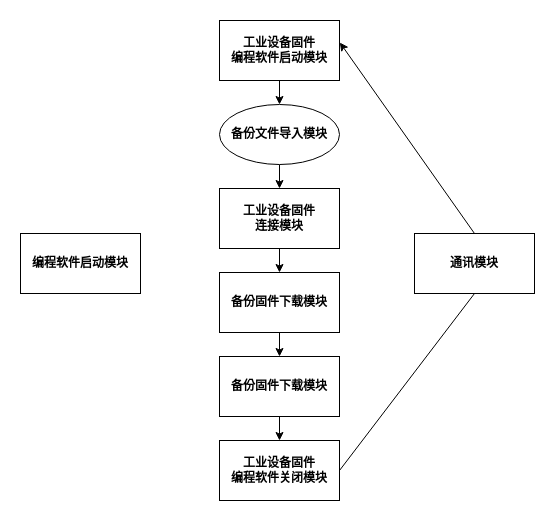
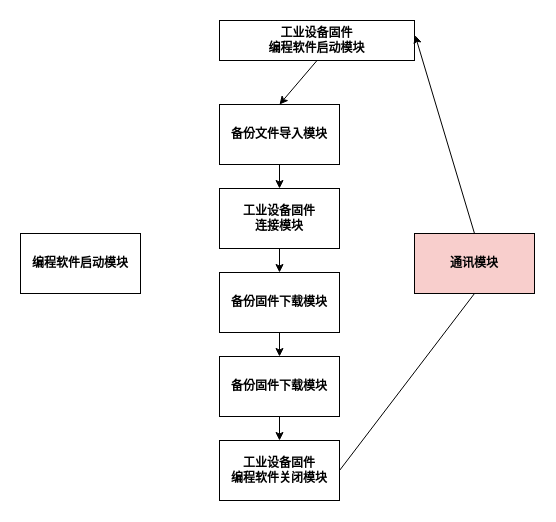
node "工业设备固件 编程软件启动模块": size 120x60 -> 195x40
node "备份文件导入模块": shape ellipse -> rectangle
node "通讯模块": fillcolor #ffffff -> #f8cecc
